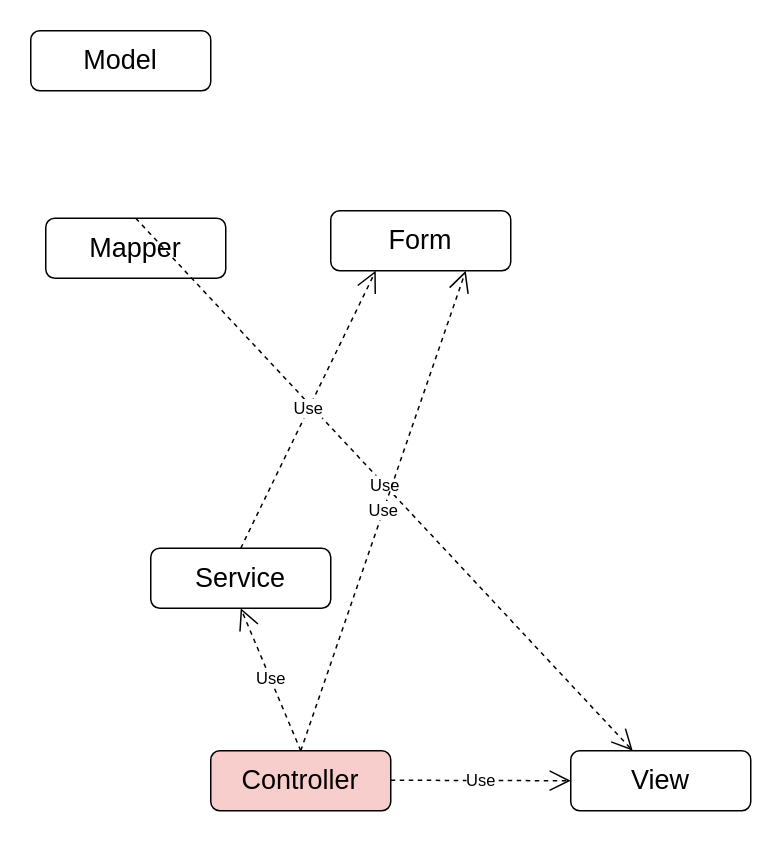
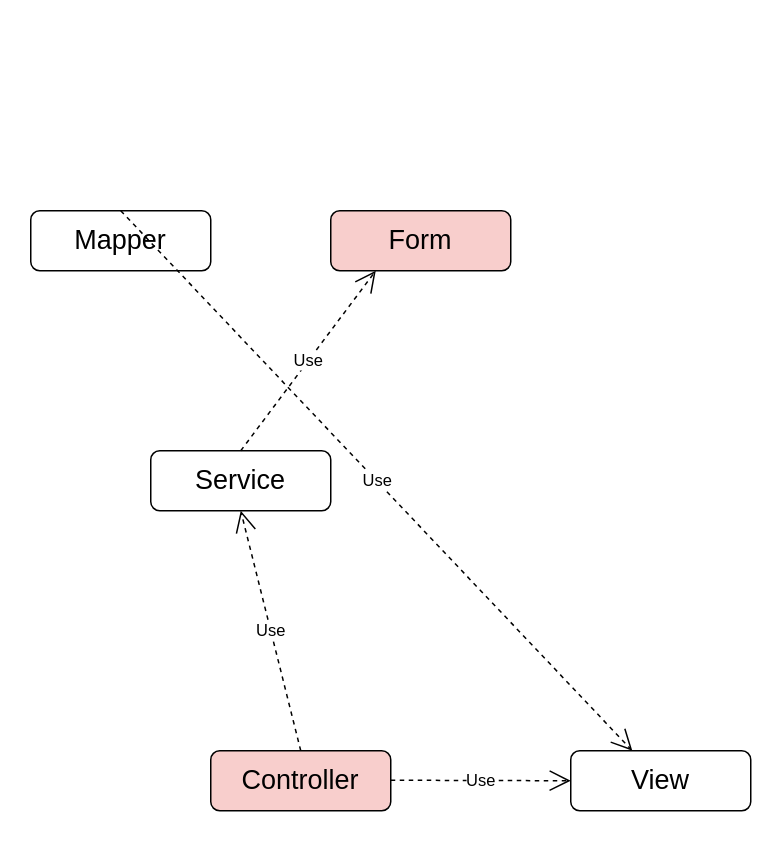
node "Model": removed
node "Form": fillcolor #ffffff -> #f8cecc
node "Mapper": moved (136, 248) -> (121, 241)
node "Service": moved (241, 578) -> (241, 481)
edge "Controller" -> "Form": removed, label "Use"
